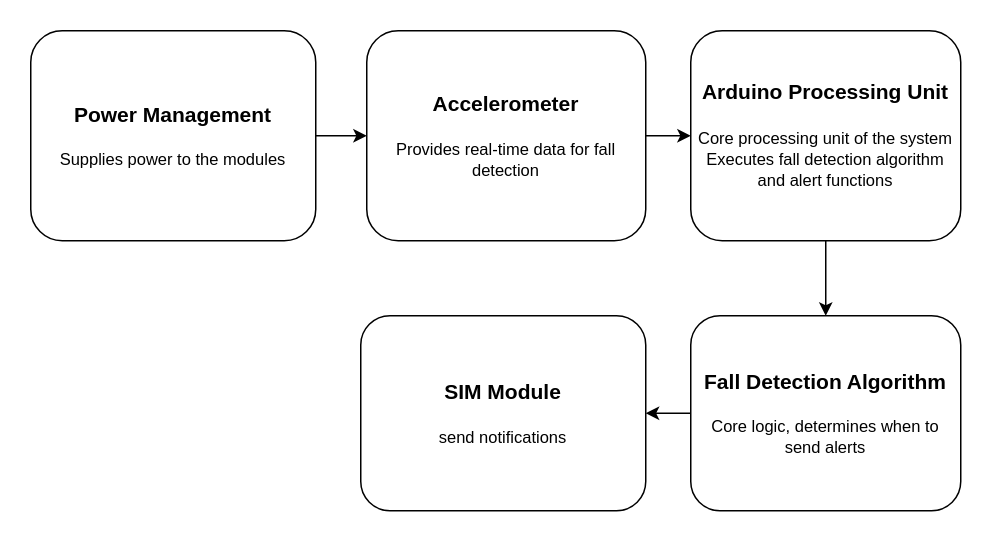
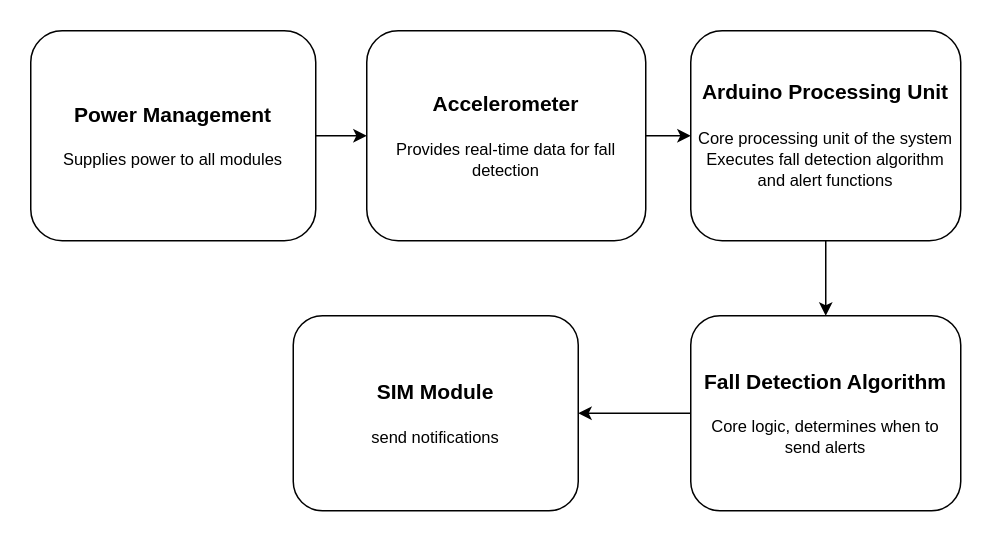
node "Power Management Supplies power to the modules": label "Power Management Supplies power to the modules" -> "Power Management Supplies power to all modules"
node "SIM Module send notifications": moved (503, 413) -> (436, 413)
